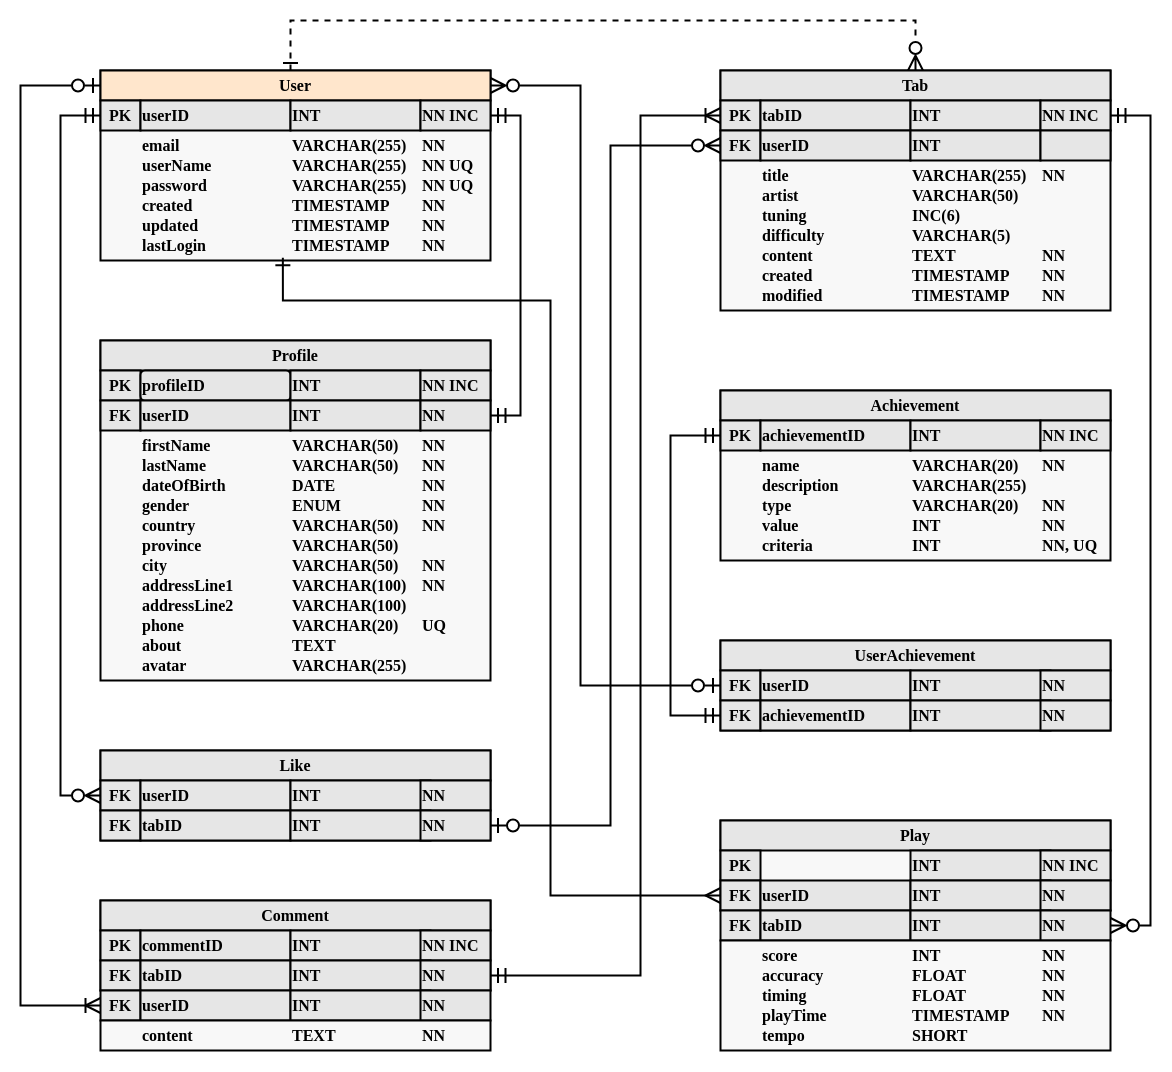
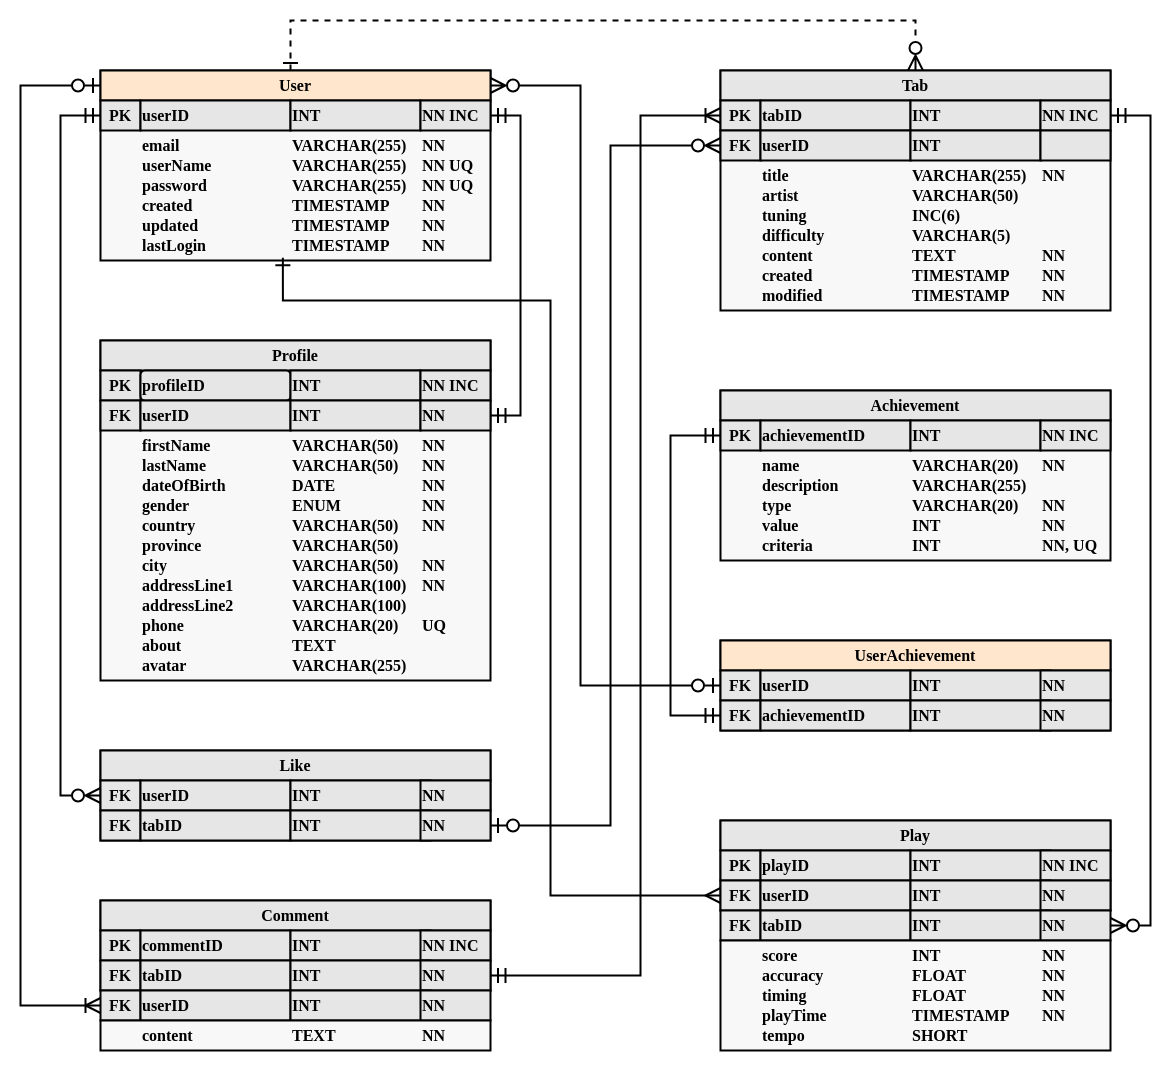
node "UserAchievement": fillcolor #e6e6e6 -> #ffe6cc
node "playID": added
